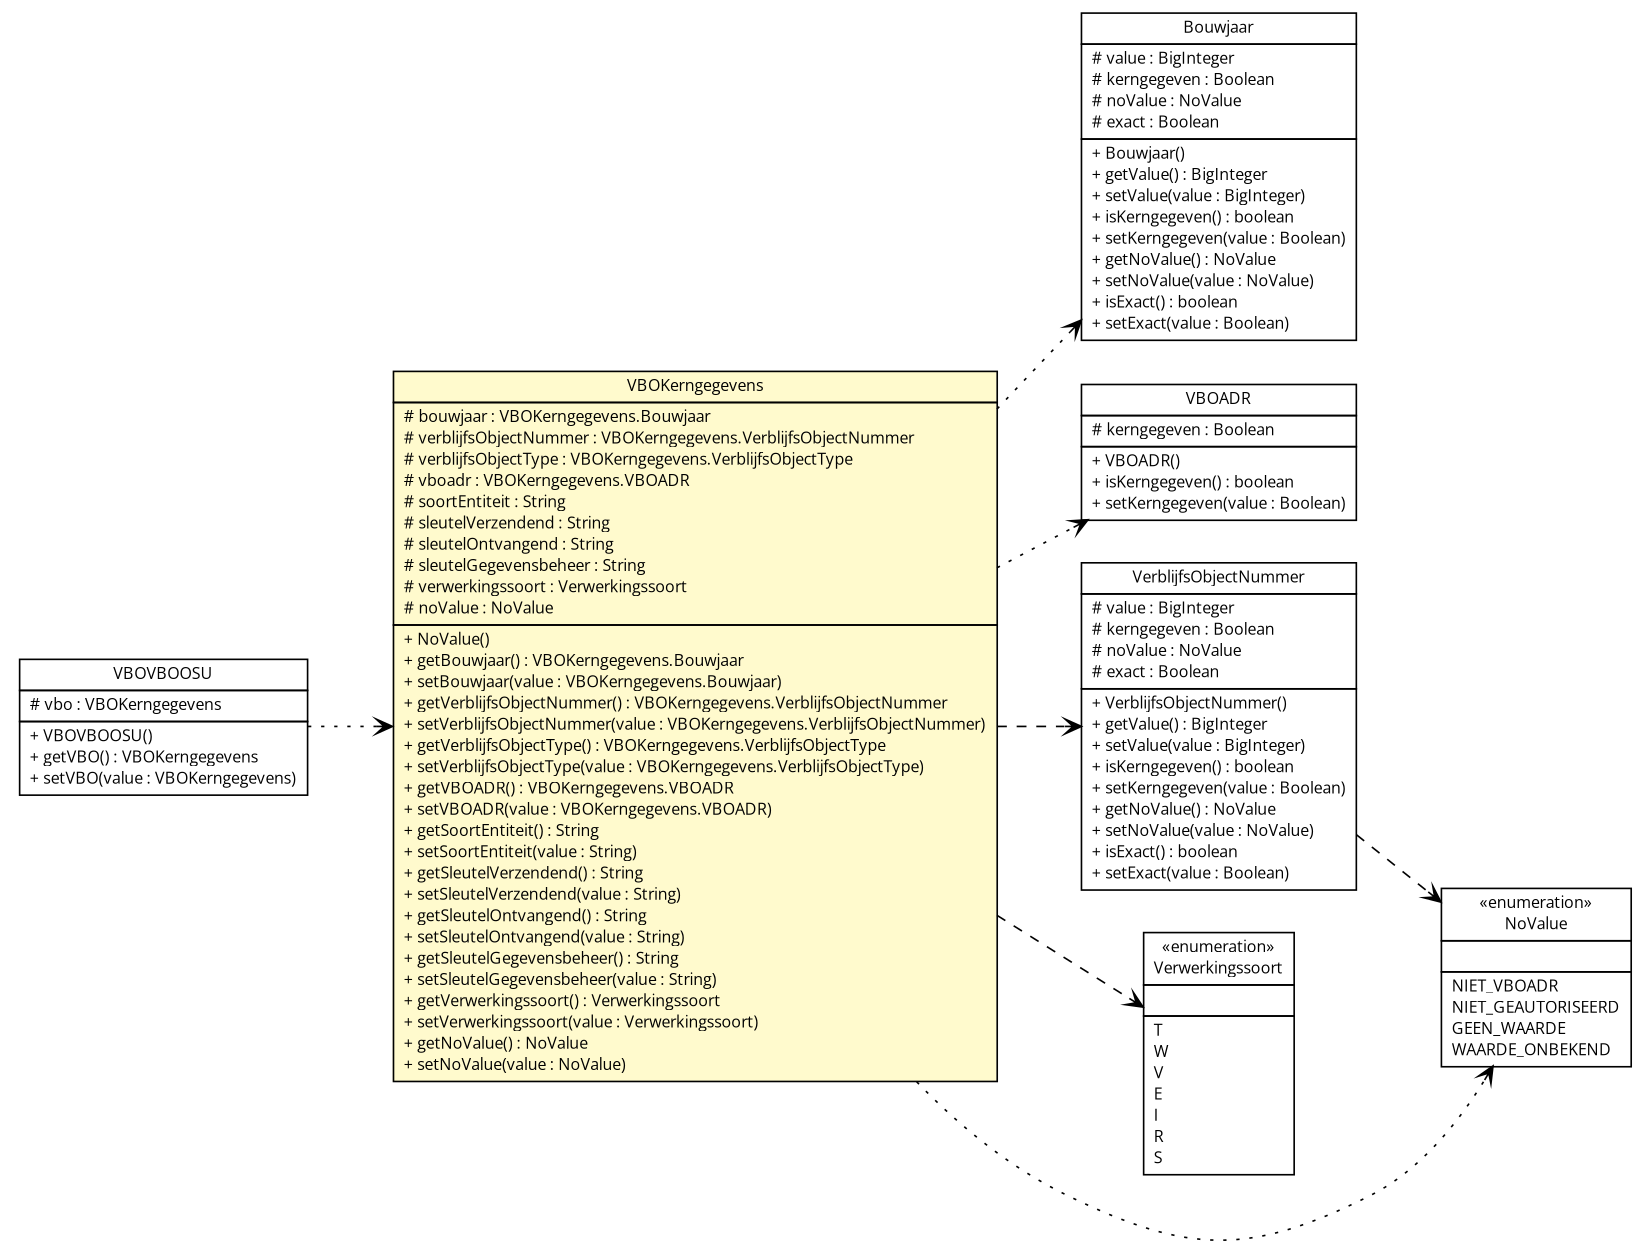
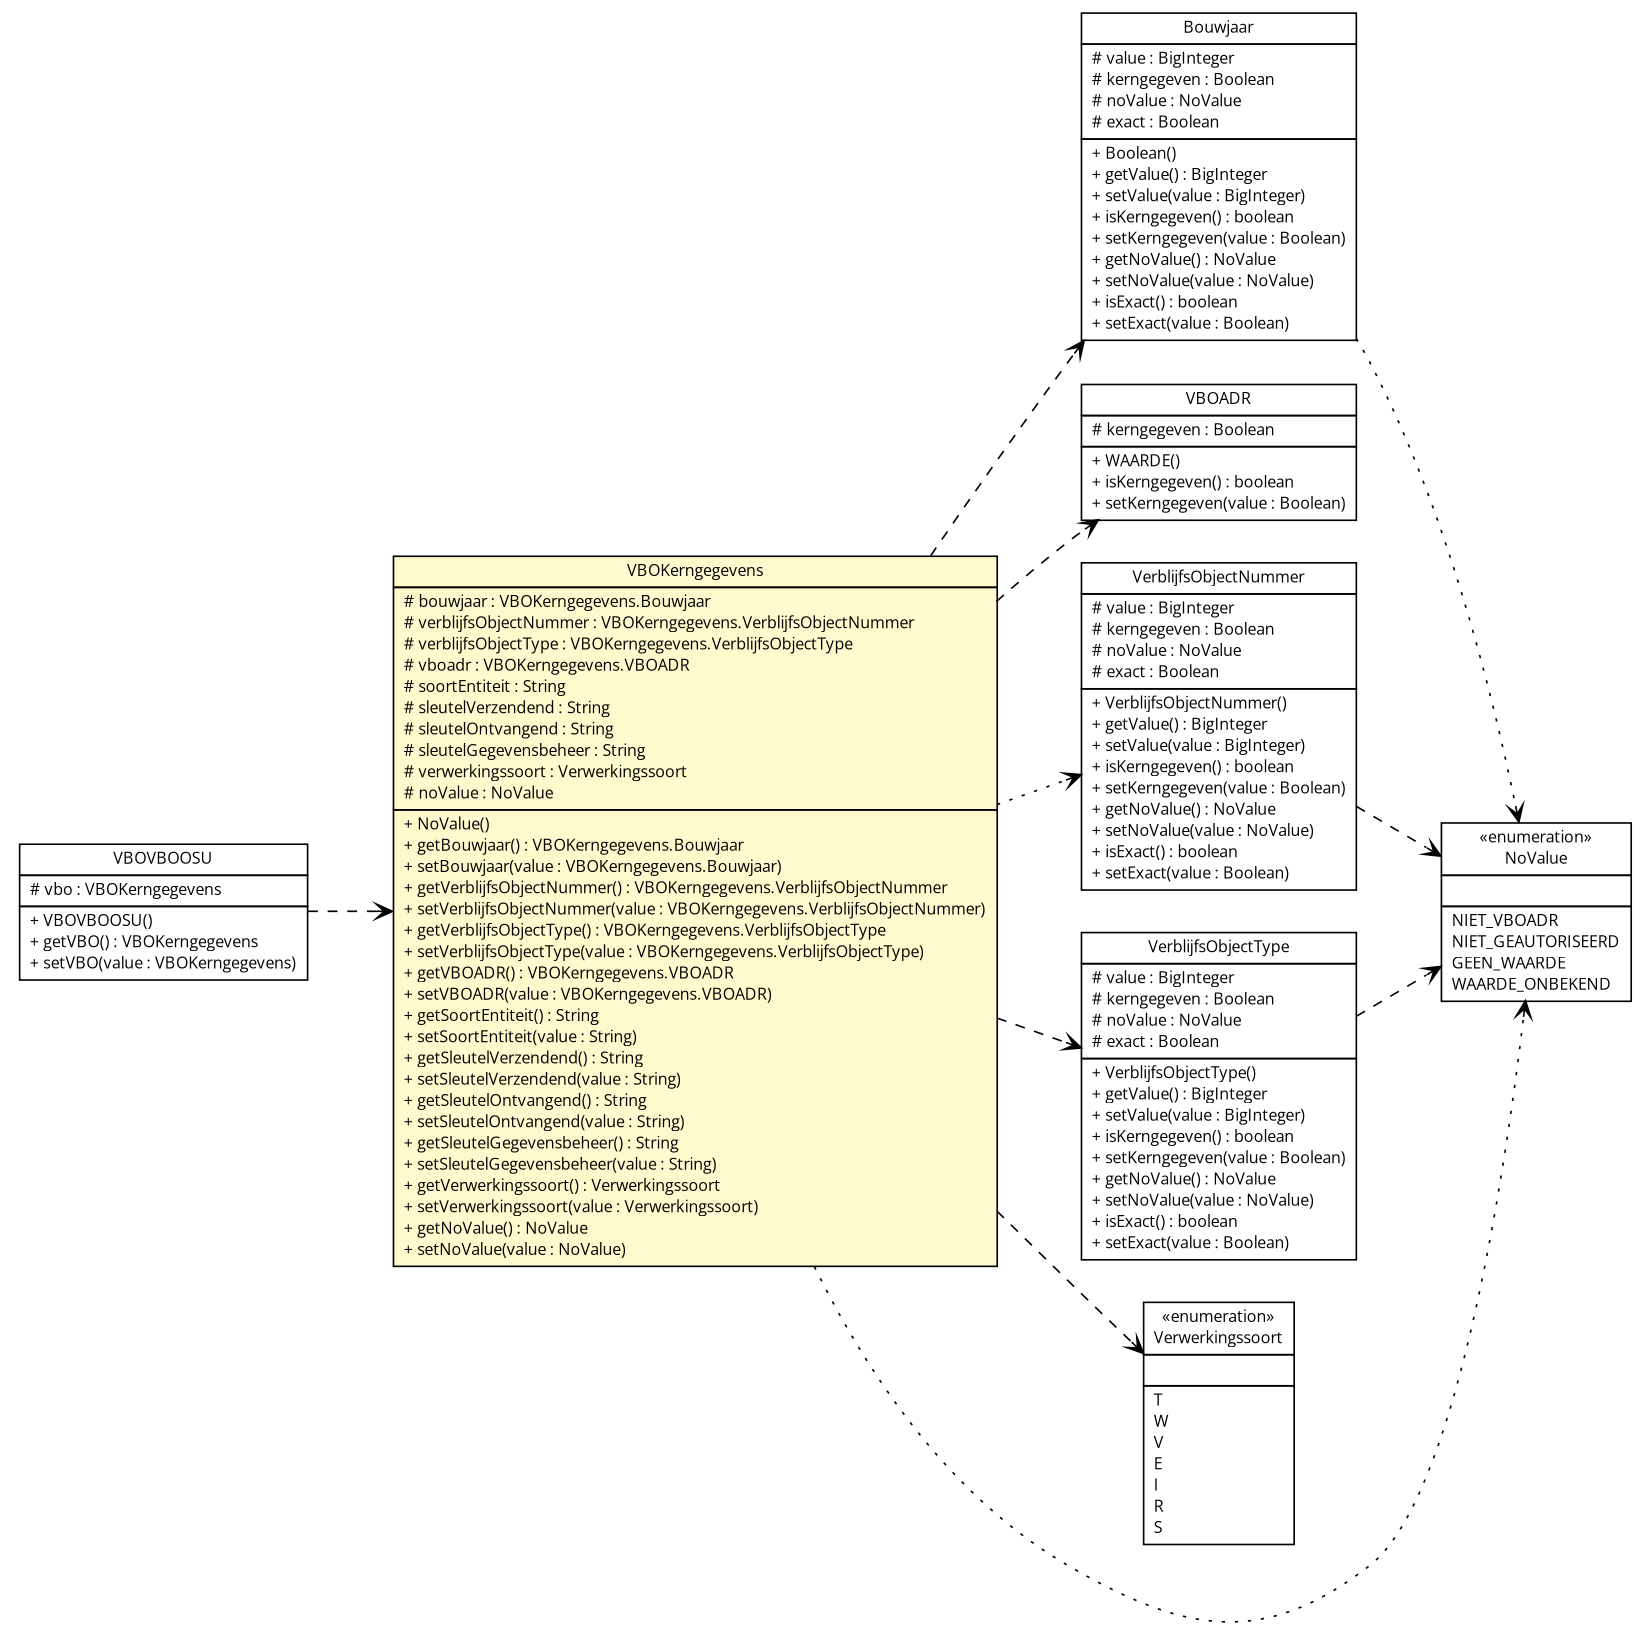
node "Bouwjaar": text "+ Bouwjaar()" -> "+ Boolean()"
edge "VBOKerngegevens" -> "Bouwjaar": style dotted -> dashed
node "VBOADR": text "+ VBOADR()" -> "+ WAARDE()"
edge "VBOKerngegevens" -> "VBOADR": style dotted -> dashed
edge "Bouwjaar" -> "NoValue": added
edge "VBOVBOOSU" -> "VBOKerngegevens": style dotted -> dashed
edge "VBOKerngegevens" -> "VerblijfsObjectNummer": style dashed -> dotted
node "VerblijfsObjectType": added
